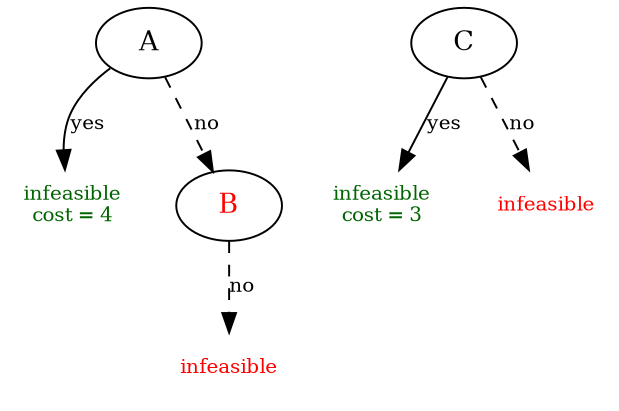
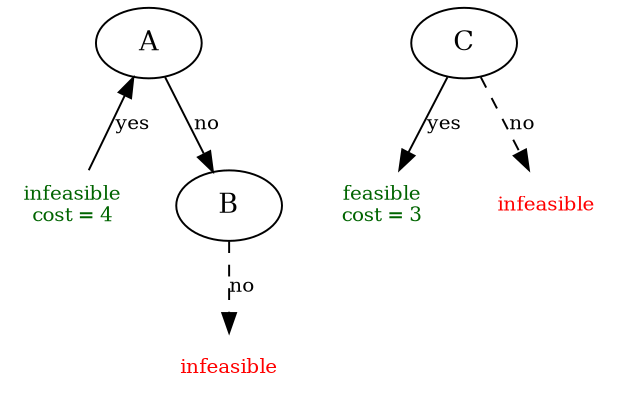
edge "A" -> "infeasible cost = 4": reversed
edge "A" -> "B": style dashed -> solid
node "B": fontcolor red -> black
node "infeasible cost = 3": label "infeasible cost = 3" -> "feasible cost = 3"
